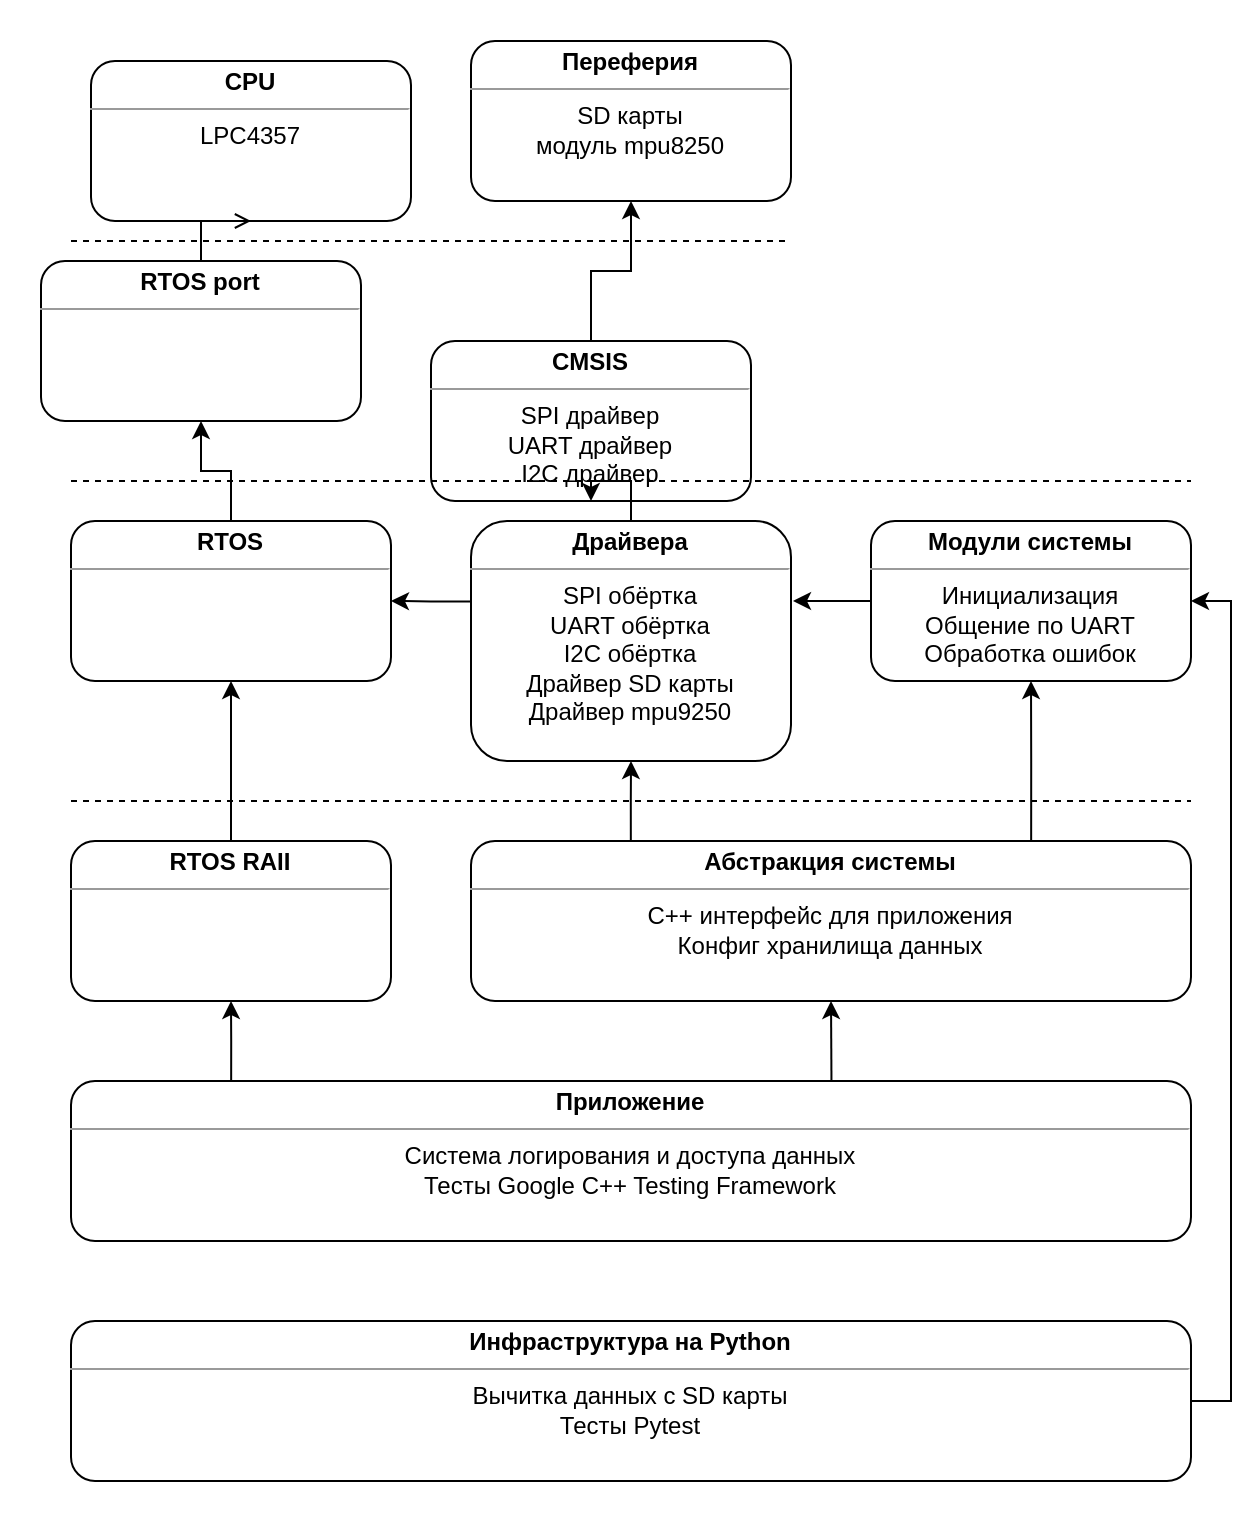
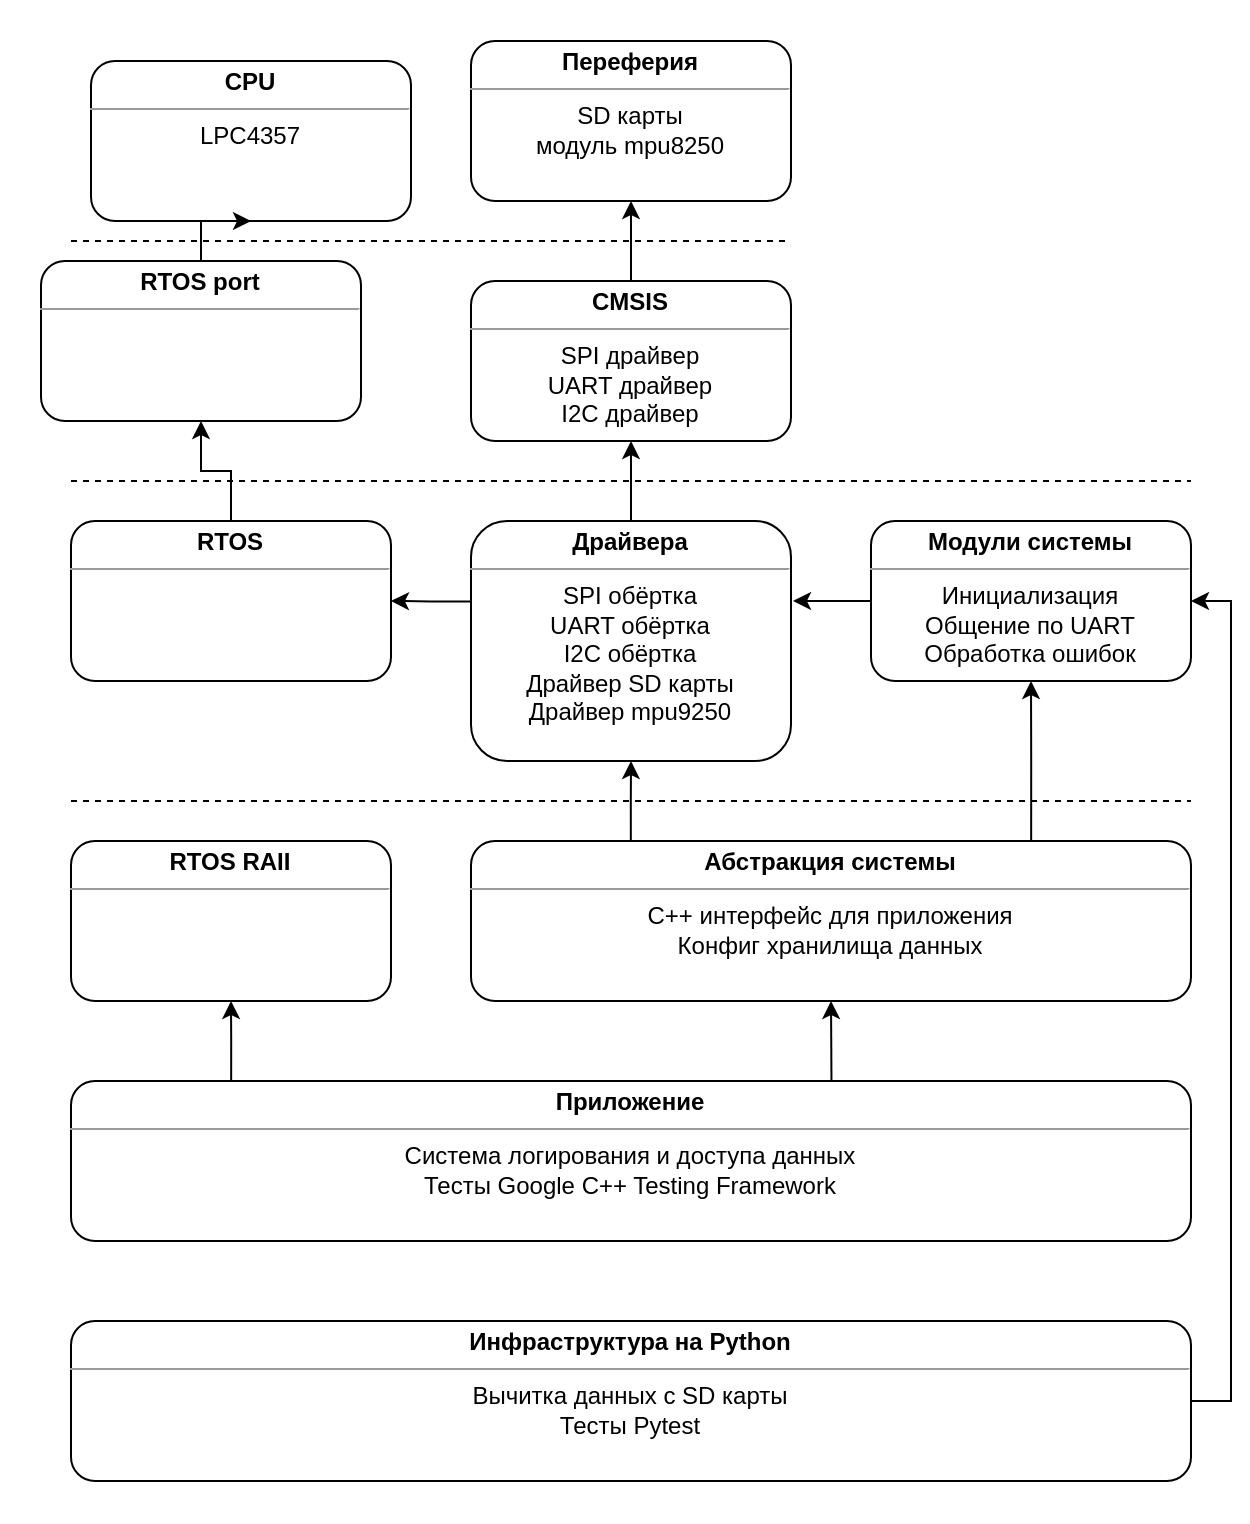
edge "RTOS port" -> "CPU LPC4357": arrowhead open -> classic
node "CMSIS SPI драйвер UART драйвер I2C драйвер": moved (591, 421) -> (631, 361)
edge "RTOS RAII" -> "RTOS": removed
